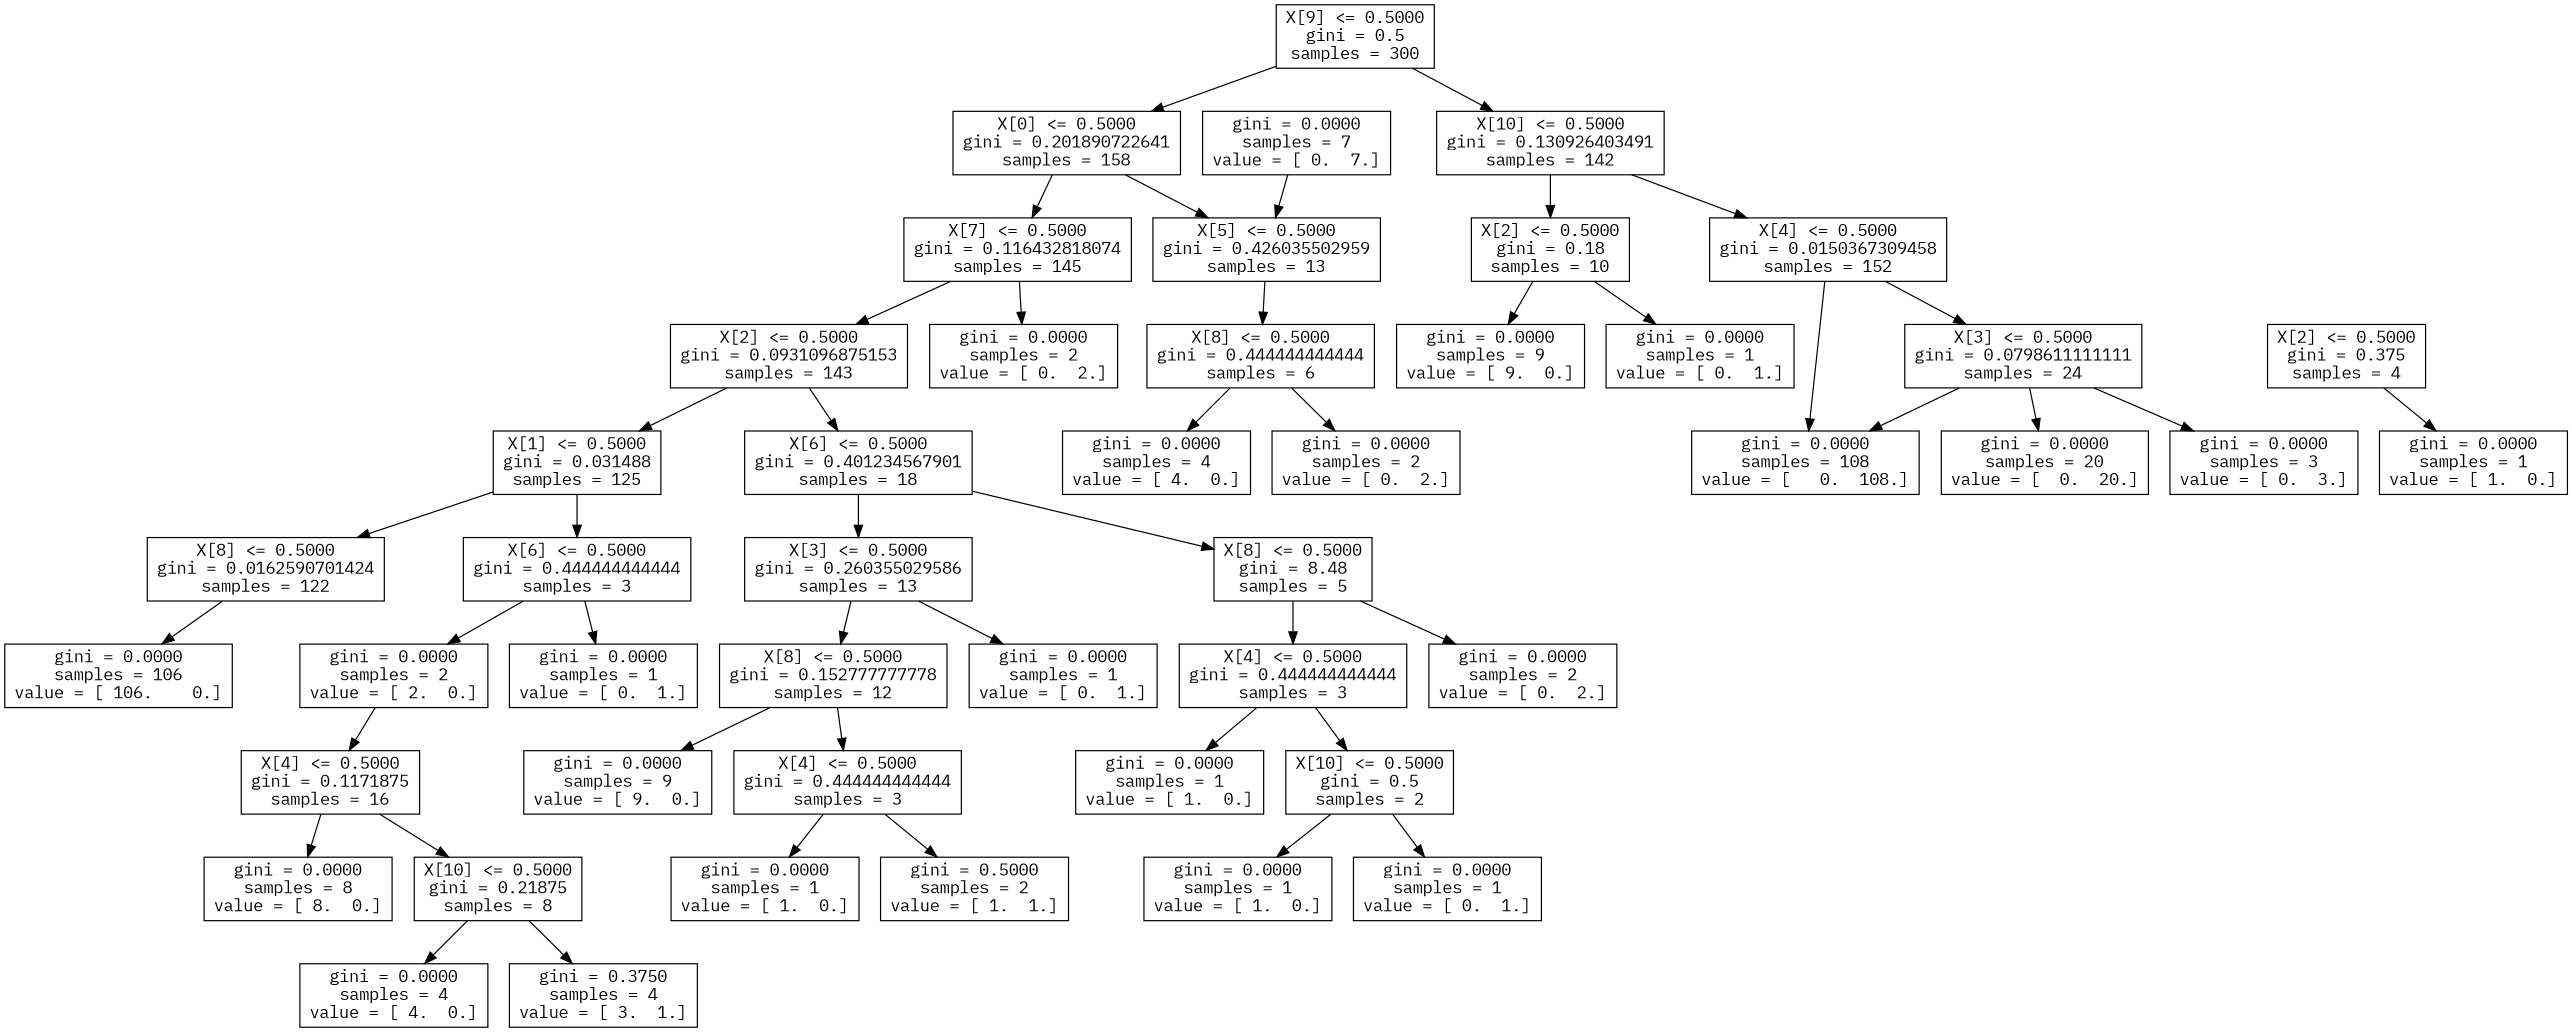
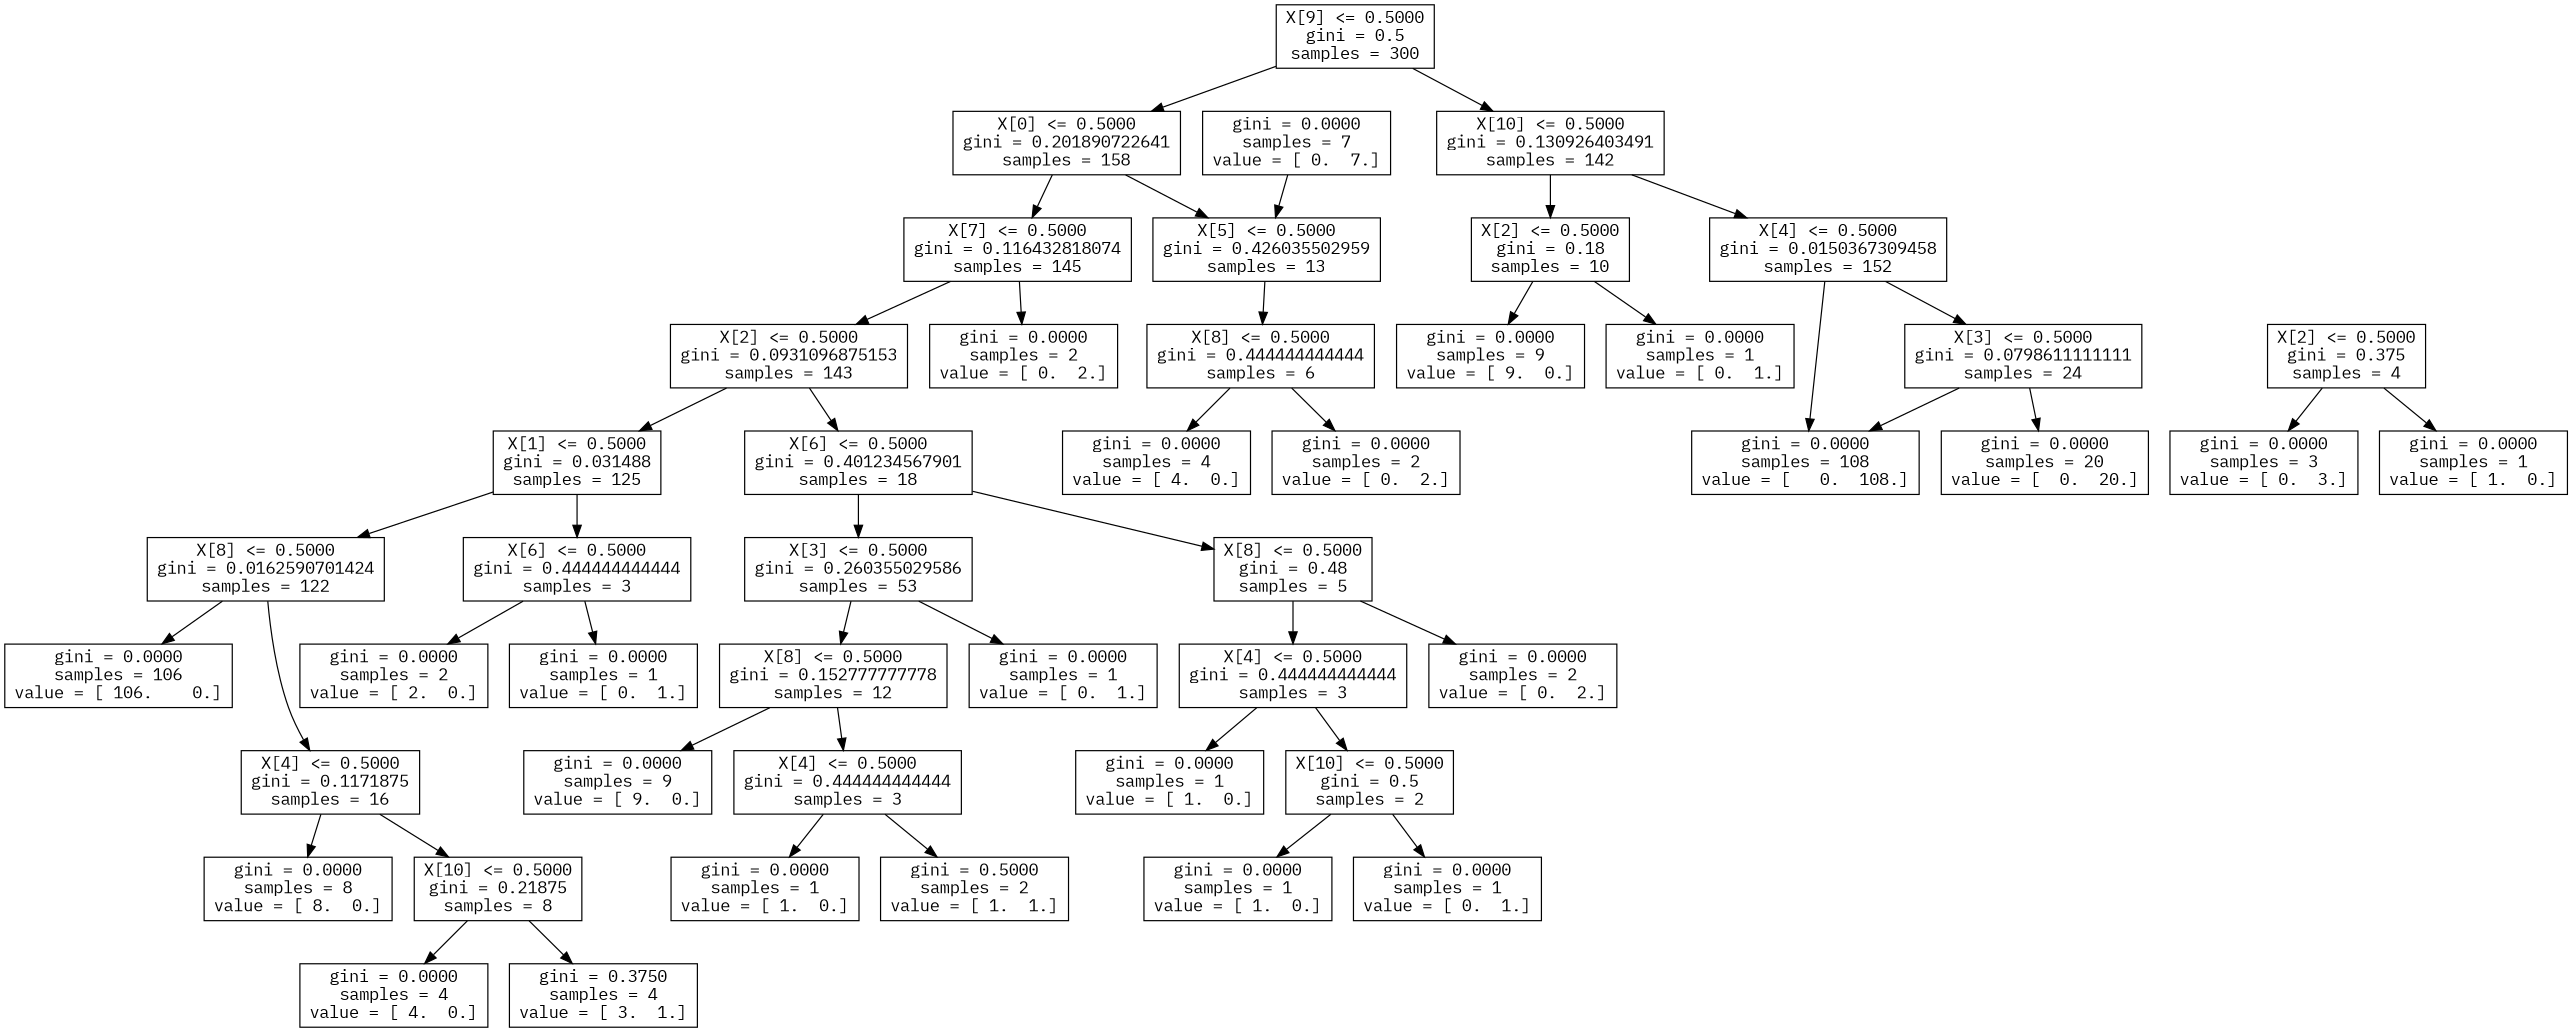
edge "X[3] <= 0.5000 gini = 0.0798611111111 samples = 24" -> "gini = 0.0000 samples = 3 value = [ 0.  3.]": now "X[2] <= 0.5000 gini = 0.375 samples = 4" -> "gini = 0.0000 samples = 3 value = [ 0.  3.]"
node "X[3] <= 0.5000 gini = 0.260355029586 samples = 13": label "X[3] <= 0.5000 gini = 0.260355029586 samples = 13" -> "X[3] <= 0.5000 gini = 0.260355029586 samples = 53"
node "X[8] <= 0.5000 gini = 8.48 samples = 5": label "X[8] <= 0.5000 gini = 8.48 samples = 5" -> "X[8] <= 0.5000 gini = 0.48 samples = 5"
edge "gini = 0.0000 samples = 2 value = [ 2.  0.]" -> "X[4] <= 0.5000 gini = 0.1171875 samples = 16": now "X[8] <= 0.5000 gini = 0.0162590701424 samples = 122" -> "X[4] <= 0.5000 gini = 0.1171875 samples = 16"
